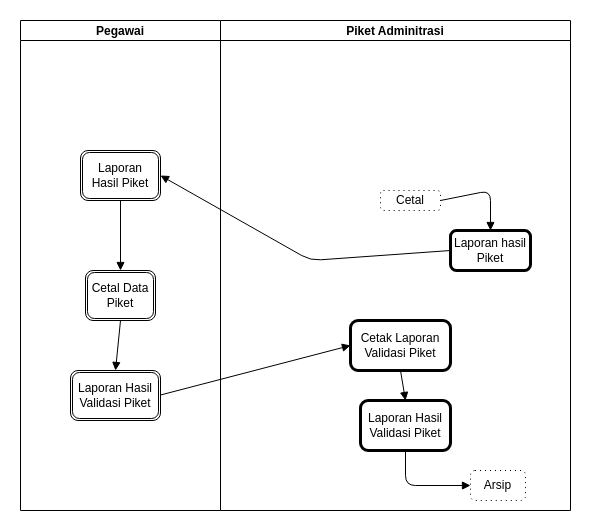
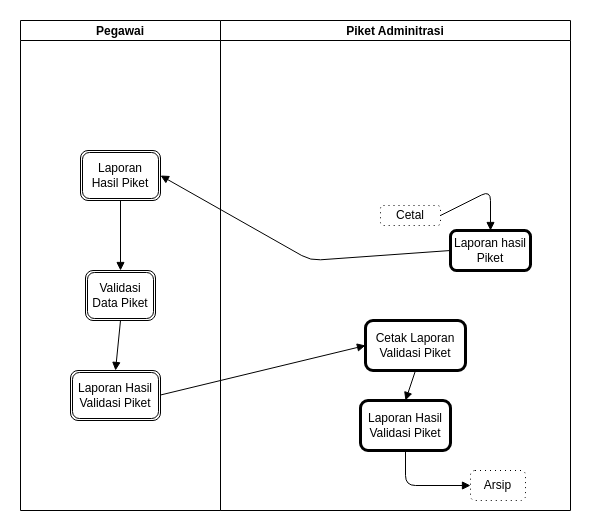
node "Cetal": moved (411, 201) -> (411, 216)
node "Cetal Data Piket": label "Cetal Data Piket" -> "Validasi Data Piket"
node "Cetak Laporan Validasi Piket": moved (401, 346) -> (416, 346)
